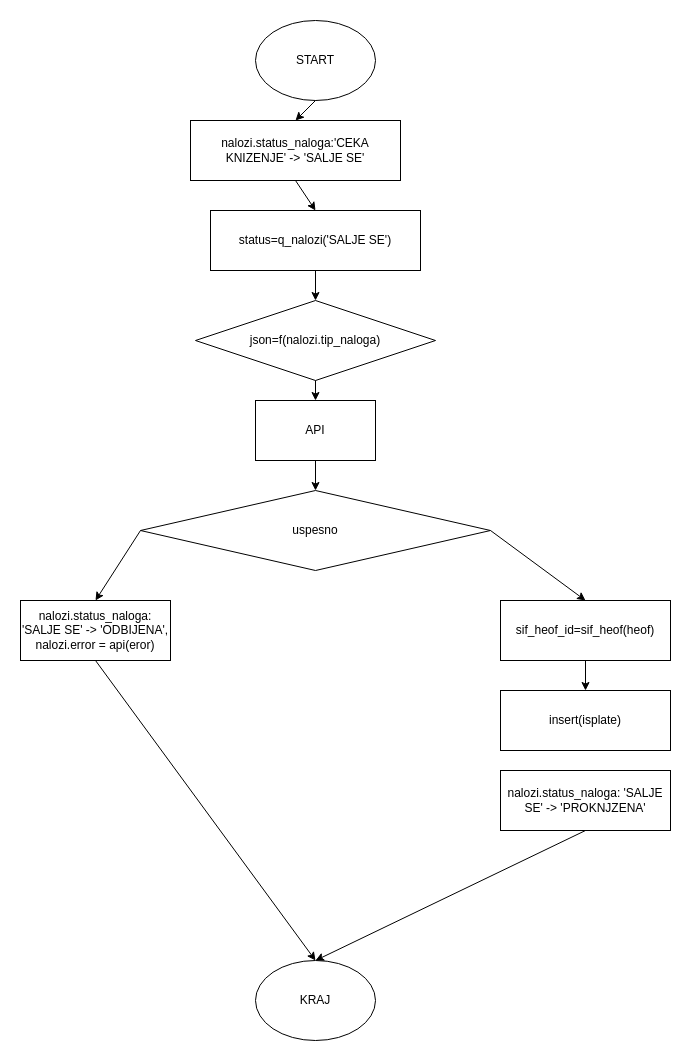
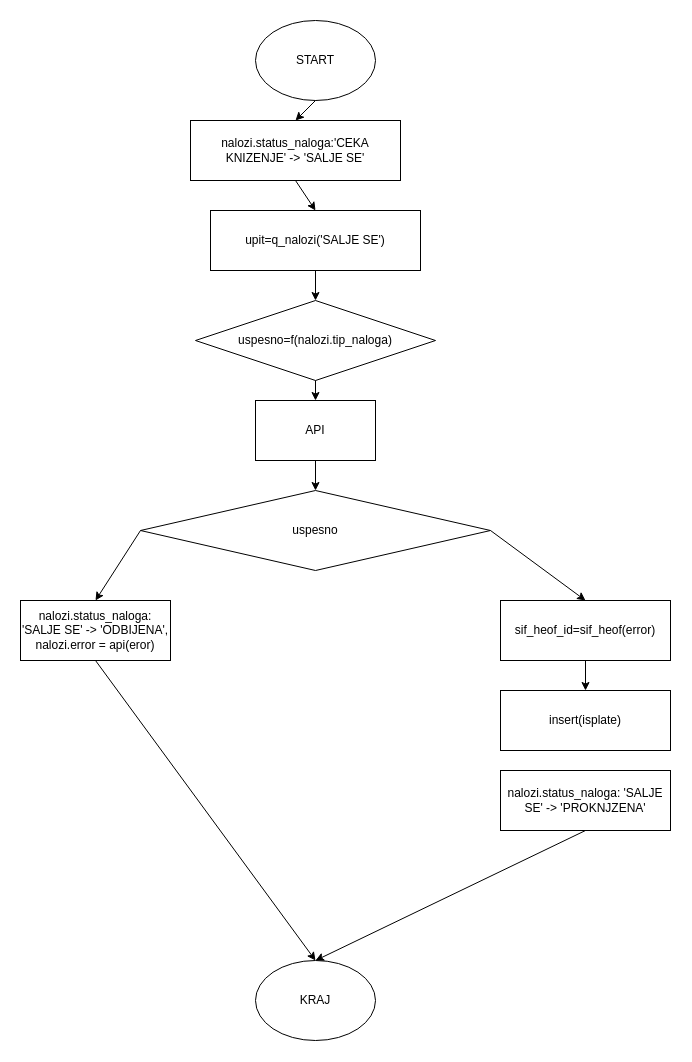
node "status=q_nalozi('SALJE SE')": label "status=q_nalozi('SALJE SE')" -> "upit=q_nalozi('SALJE SE')"
node "json=f(nalozi.tip_naloga)": label "json=f(nalozi.tip_naloga)" -> "uspesno=f(nalozi.tip_naloga)"
node "sif_heof_id=sif_heof(heof)": label "sif_heof_id=sif_heof(heof)" -> "sif_heof_id=sif_heof(error)"
